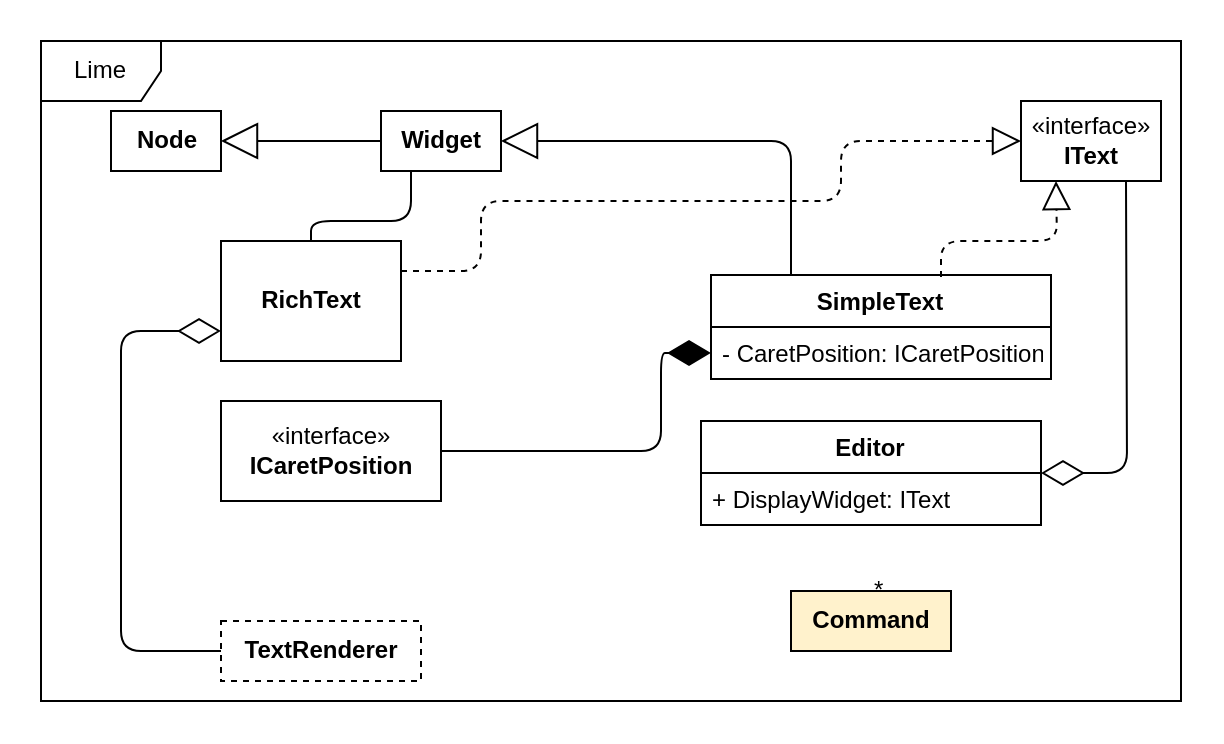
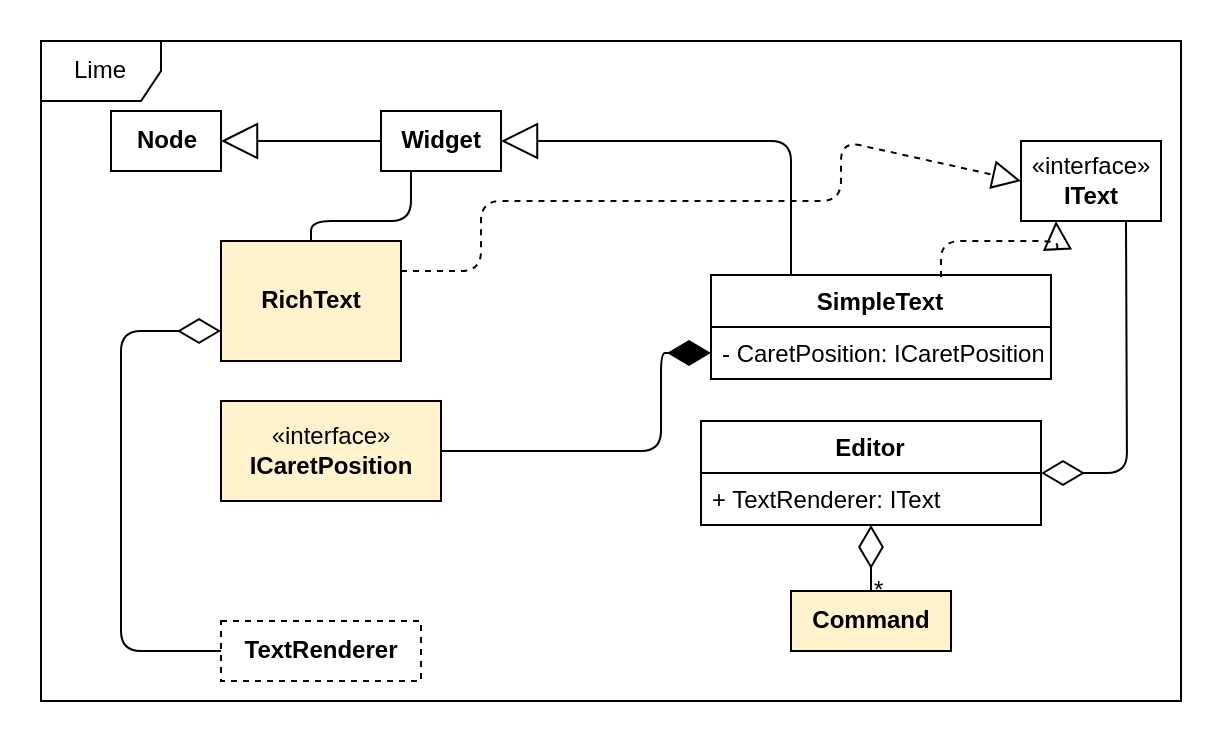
node "«interface» IText": moved (1091, 141) -> (1091, 181)
node "RichText": fillcolor #ffffff -> #fff2cc
node "«interface» ICaretPosition": fillcolor #ffffff -> #fff2cc
node "+ DisplayWidget: IText": label "+ DisplayWidget: IText" -> "+ TextRenderer: IText"
edge "Command" -> "Editor": added
